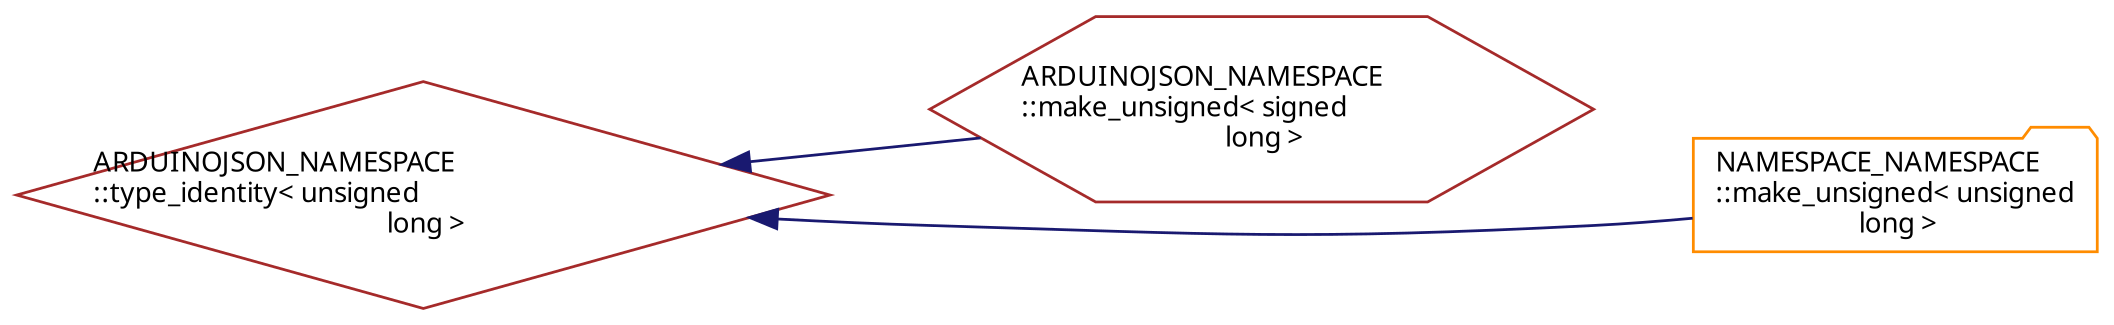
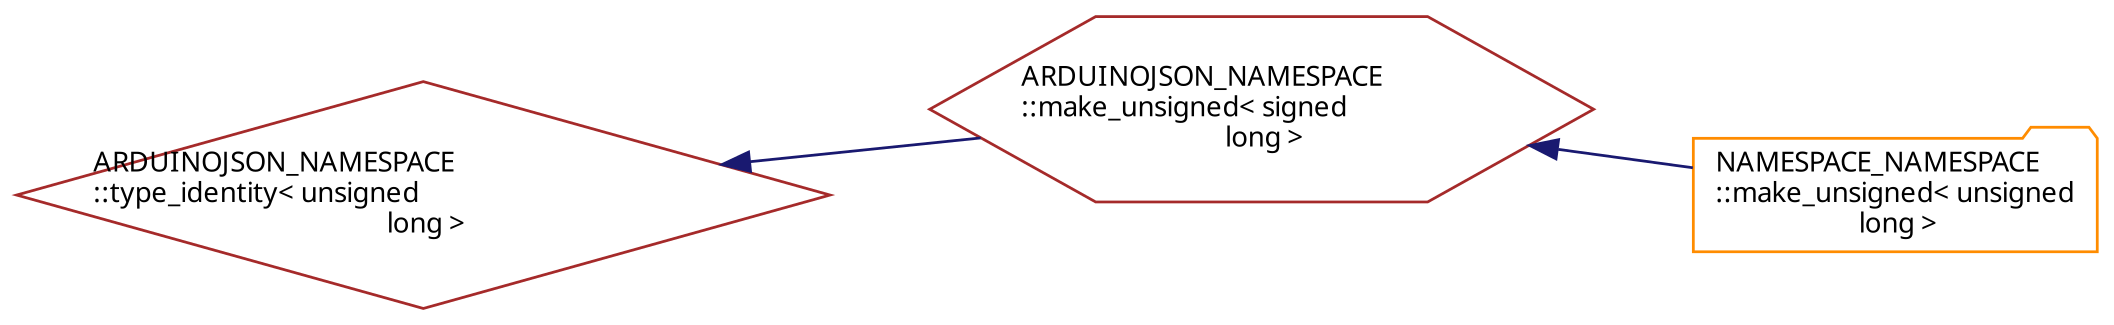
edge "NAMESPACE_NAMESPACE ::make_unsigned< unsigned long >" -> "ARDUINOJSON_NAMESPACE ::type_identity< unsigned long >": now "NAMESPACE_NAMESPACE ::make_unsigned< unsigned long >" -> "ARDUINOJSON_NAMESPACE ::make_unsigned< signed long >"
